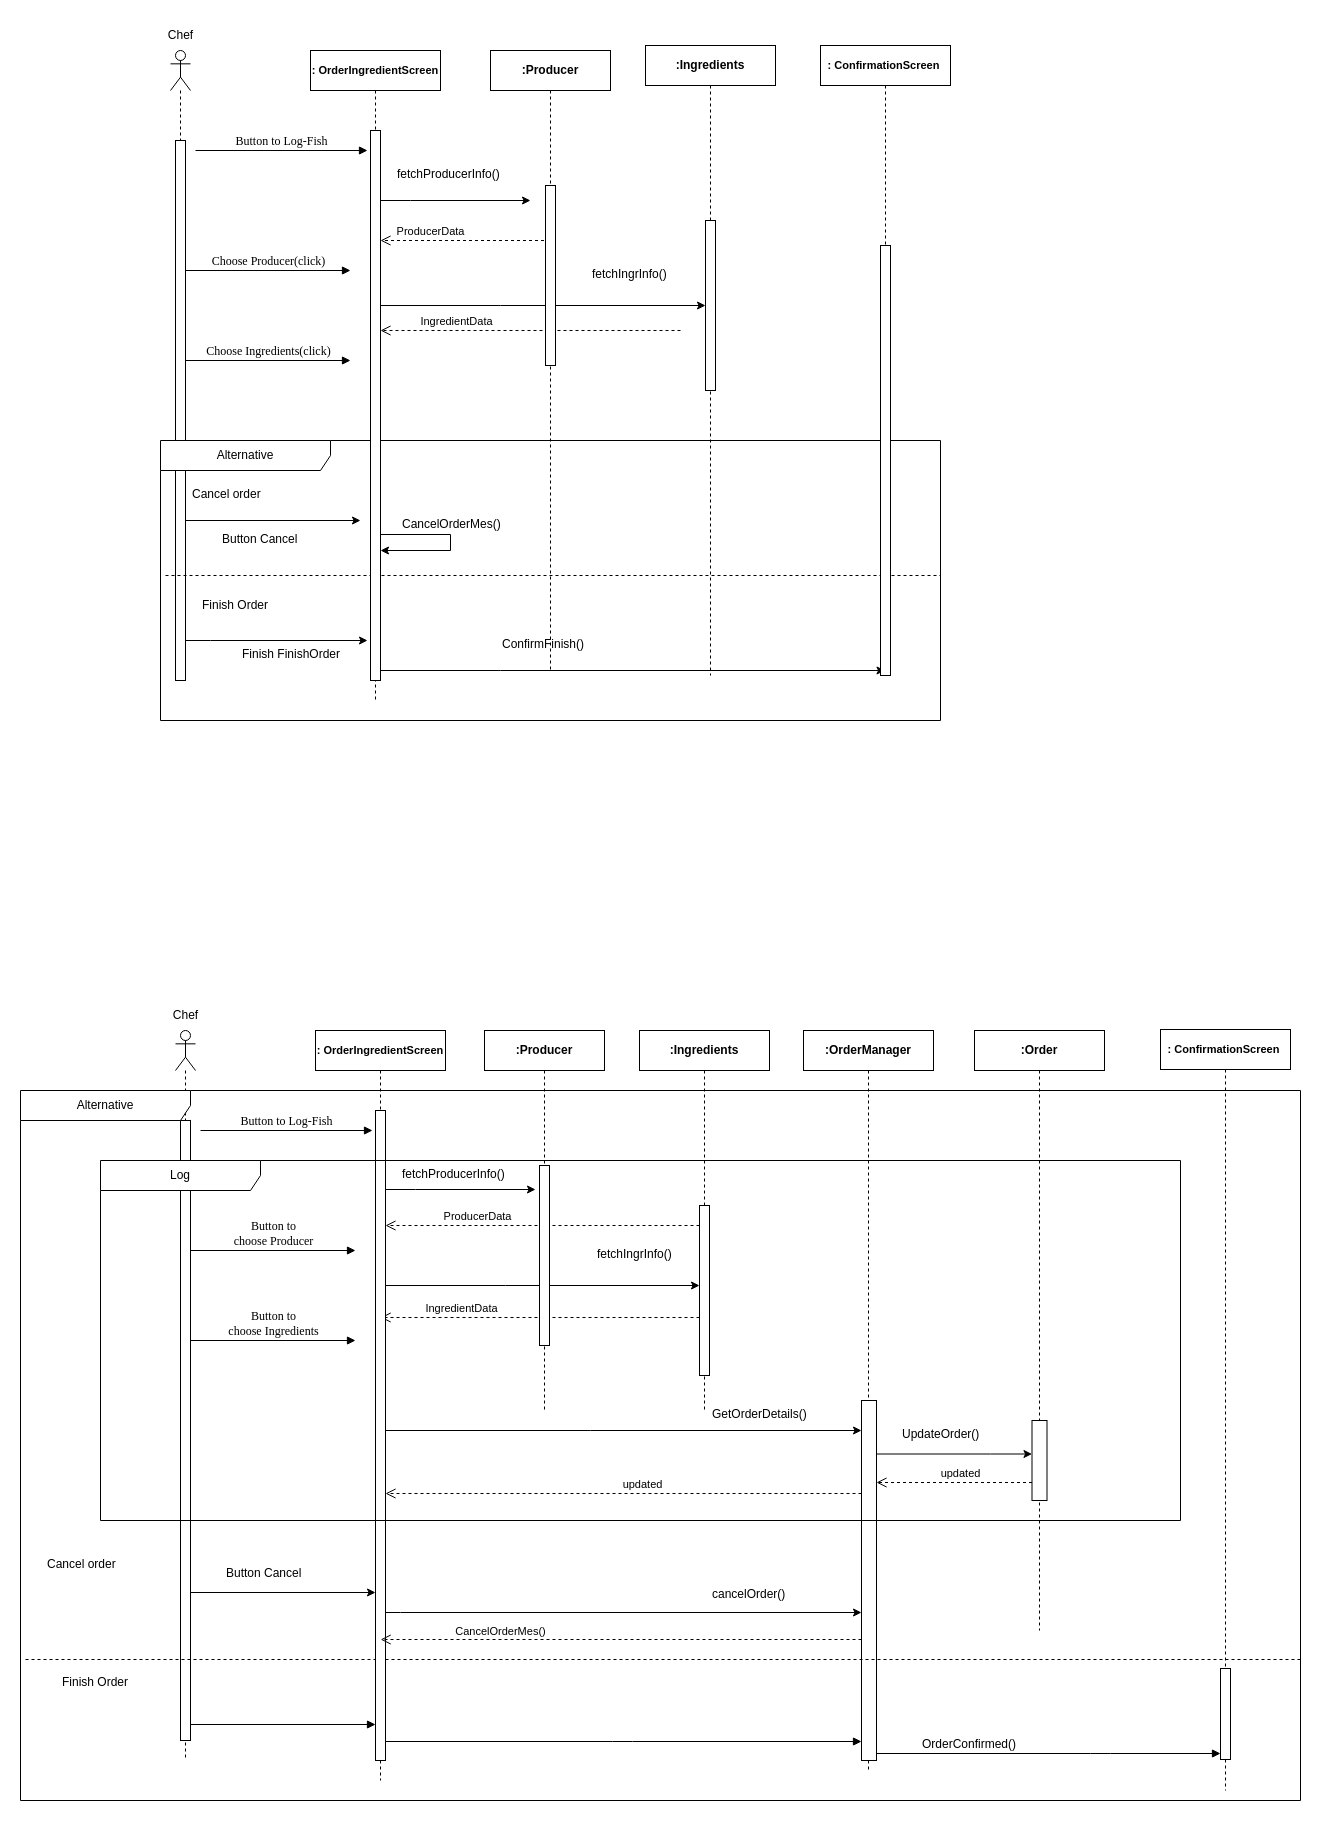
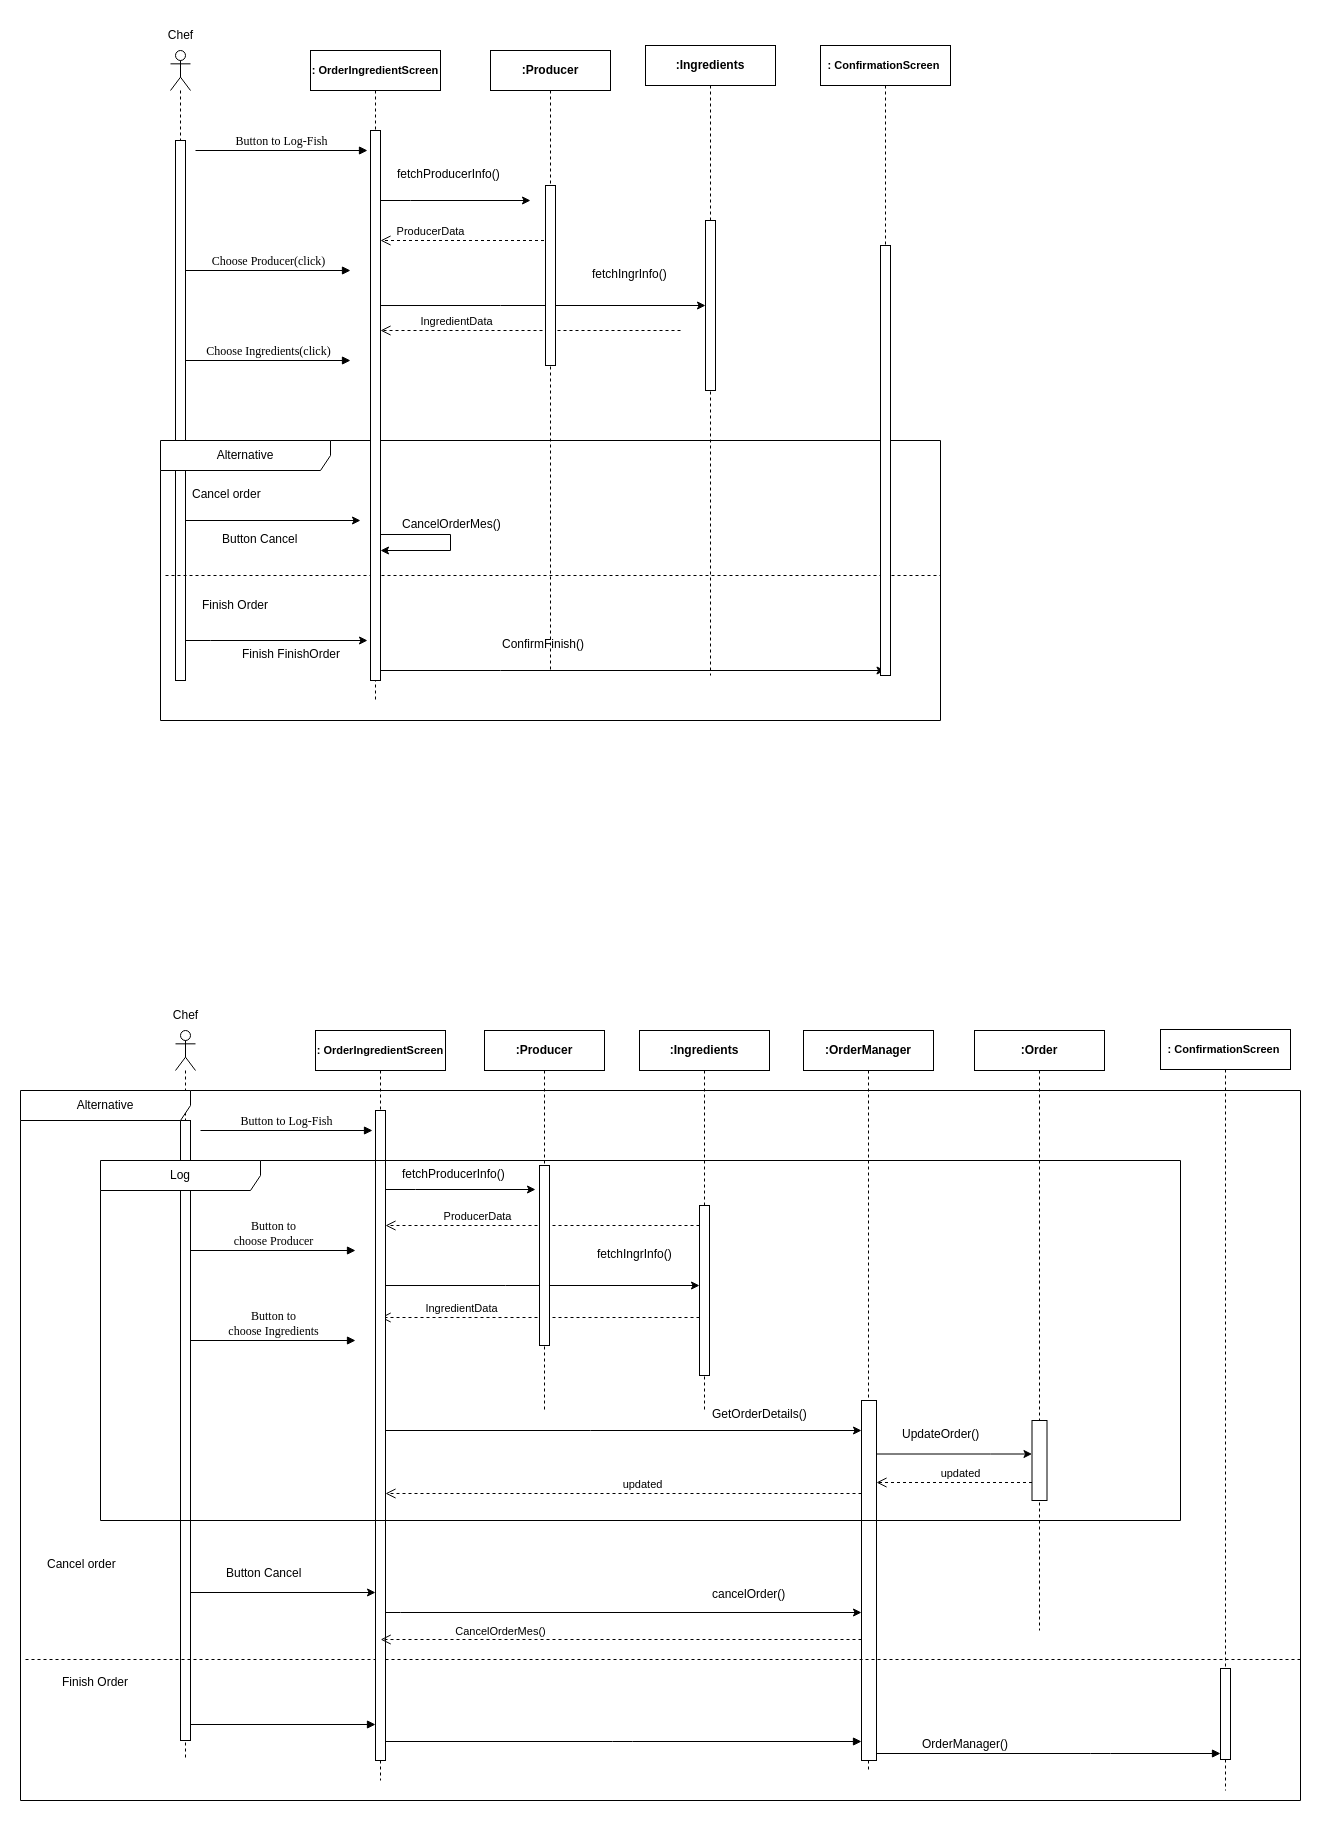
node "OrderConfirmed()": label "OrderConfirmed()" -> "OrderManager()"
